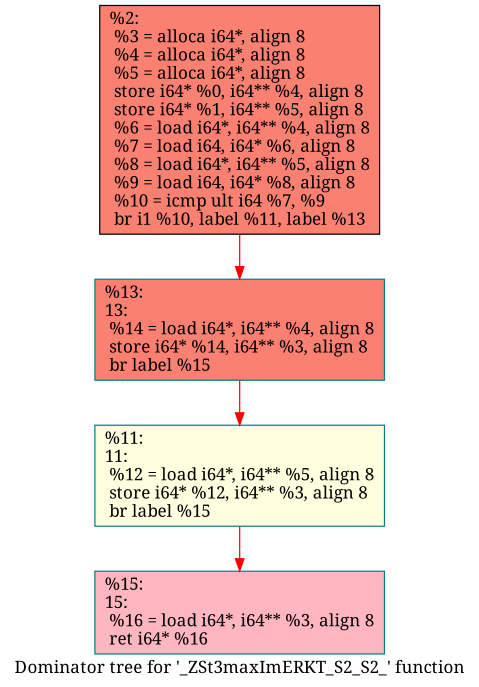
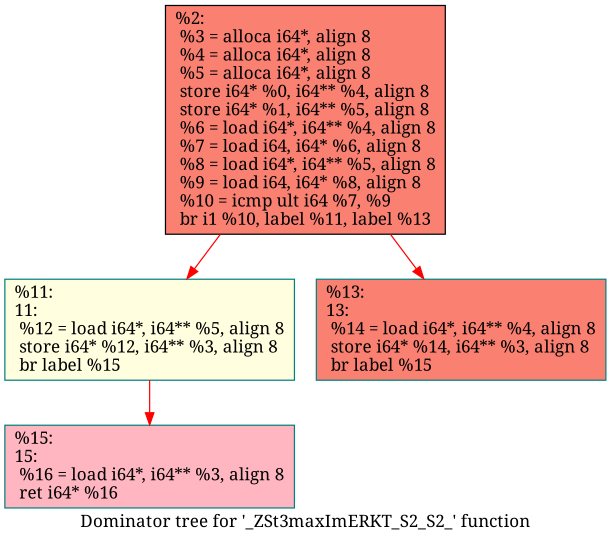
edge "%13:" -> "%11:": now "%2:" -> "%11:"
